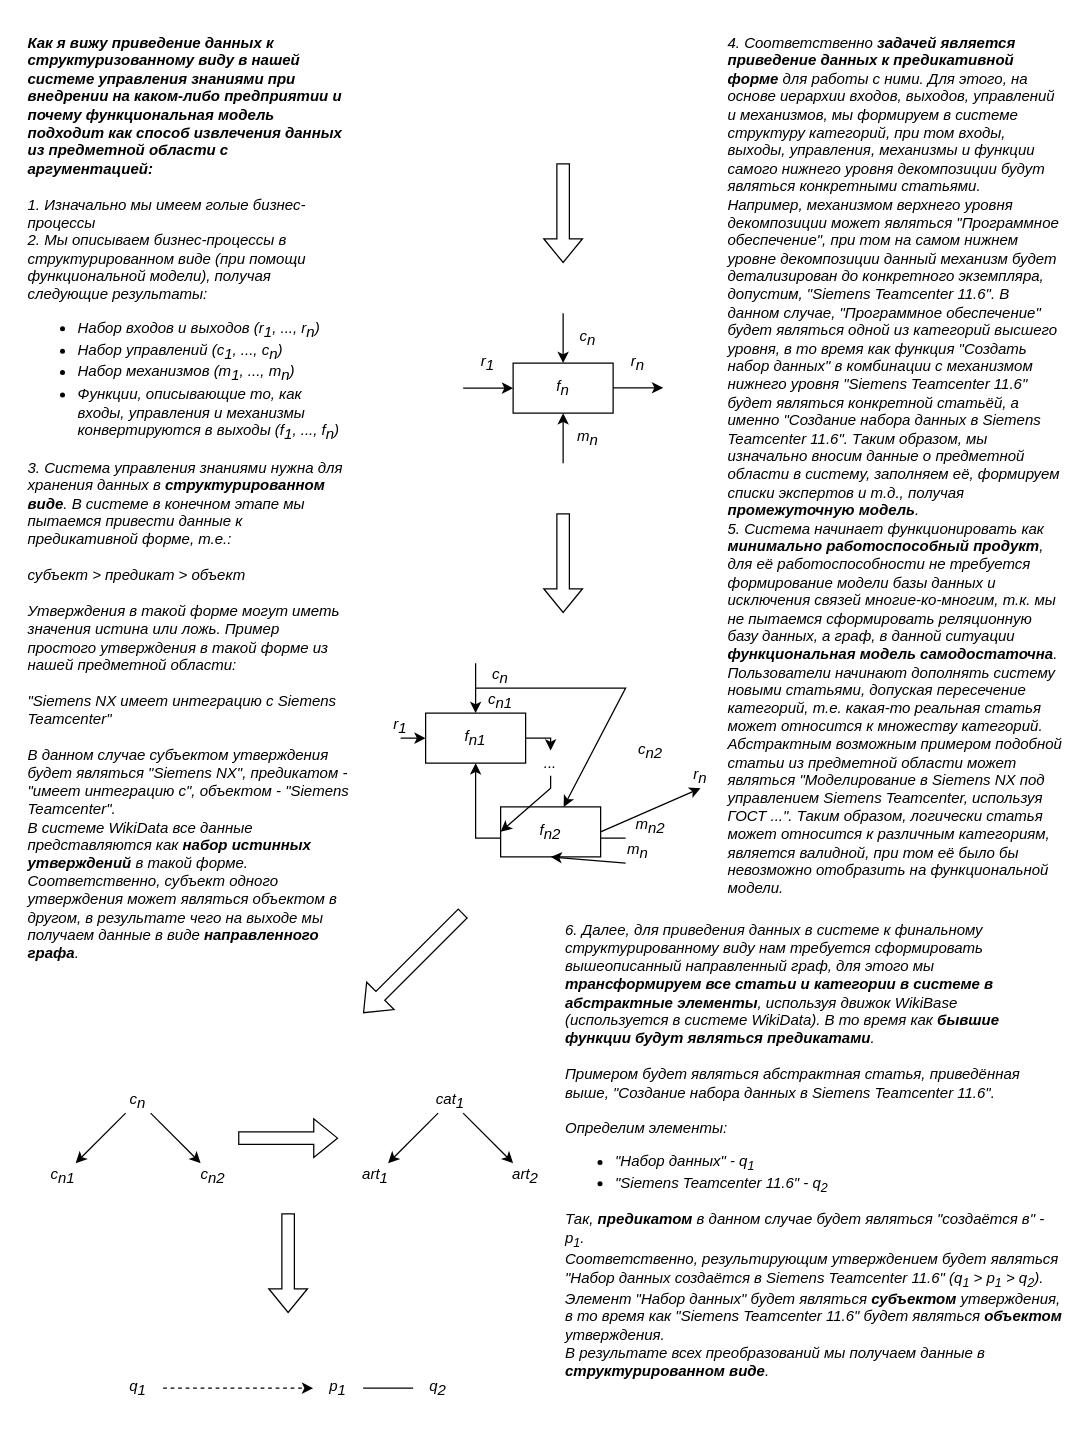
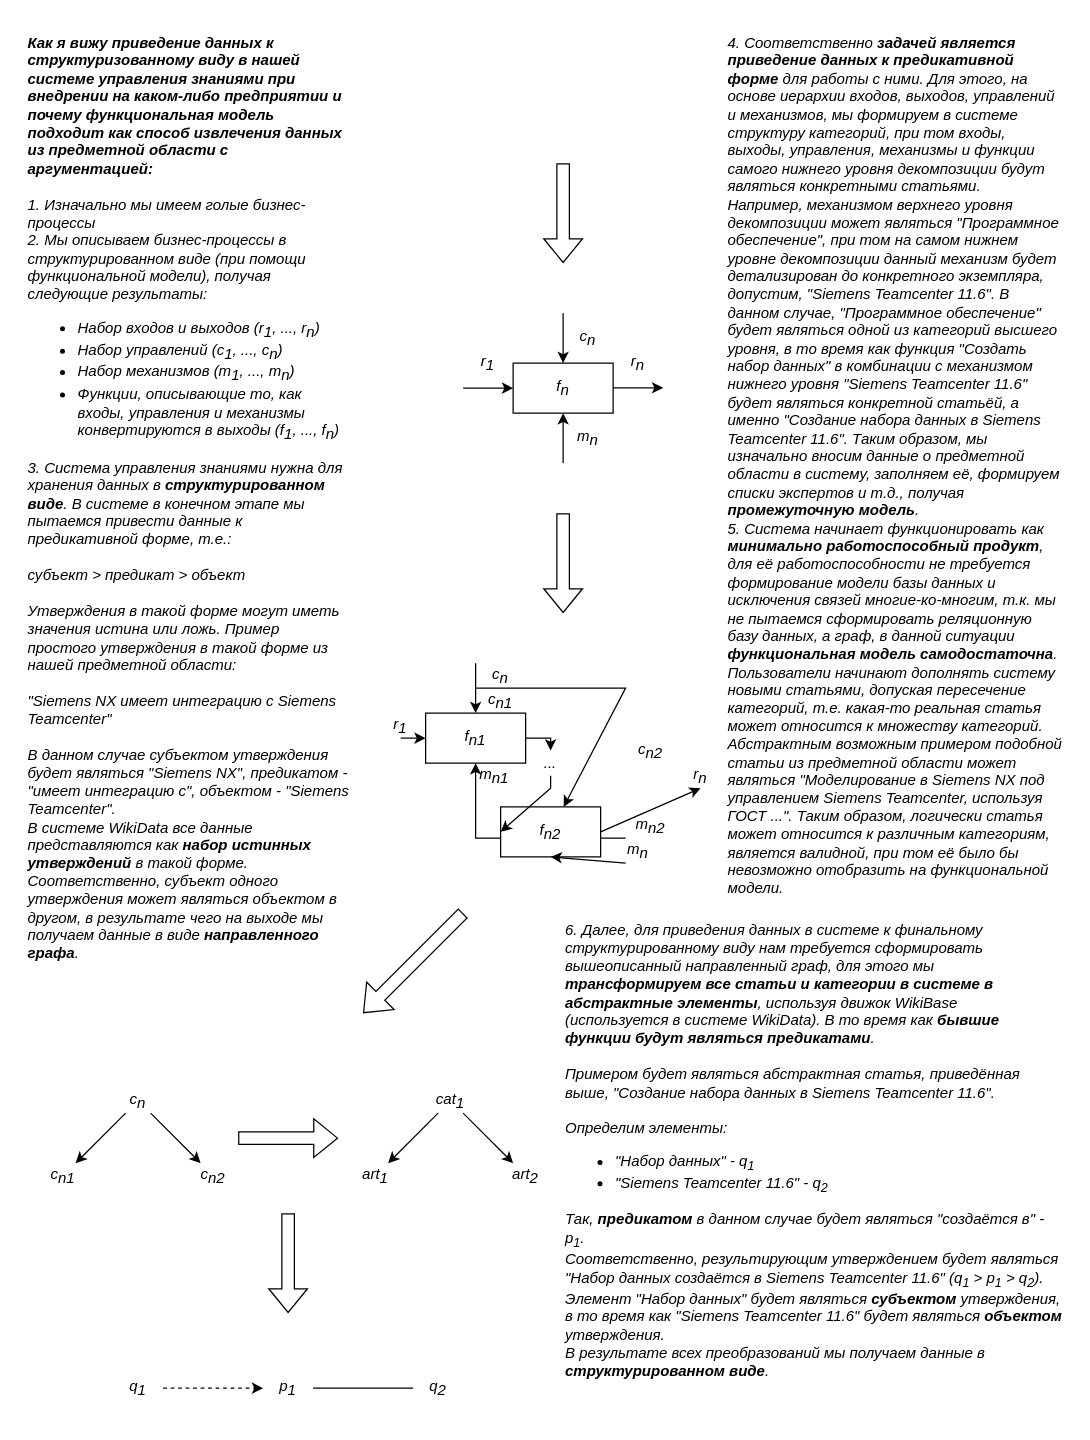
node "mn1": added
node "p1": moved (338, 1388) -> (288, 1388)
